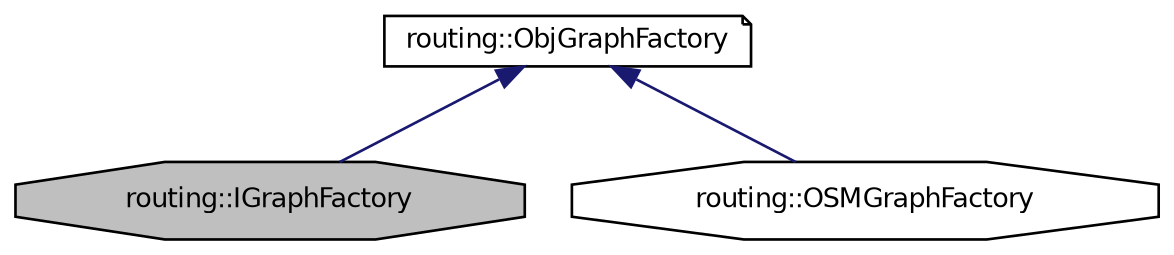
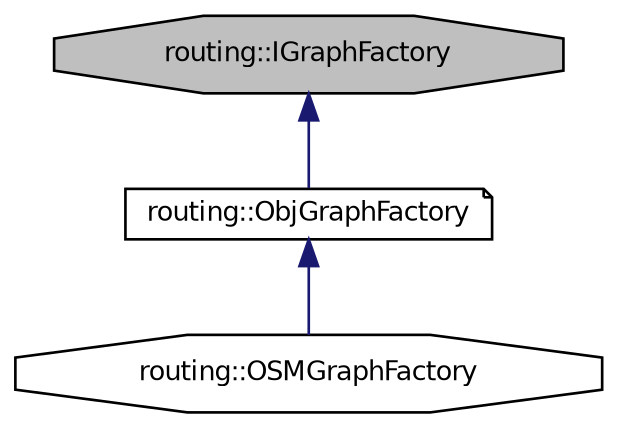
edge "routing::IGraphFactory" -> "routing::ObjGraphFactory": reversed
